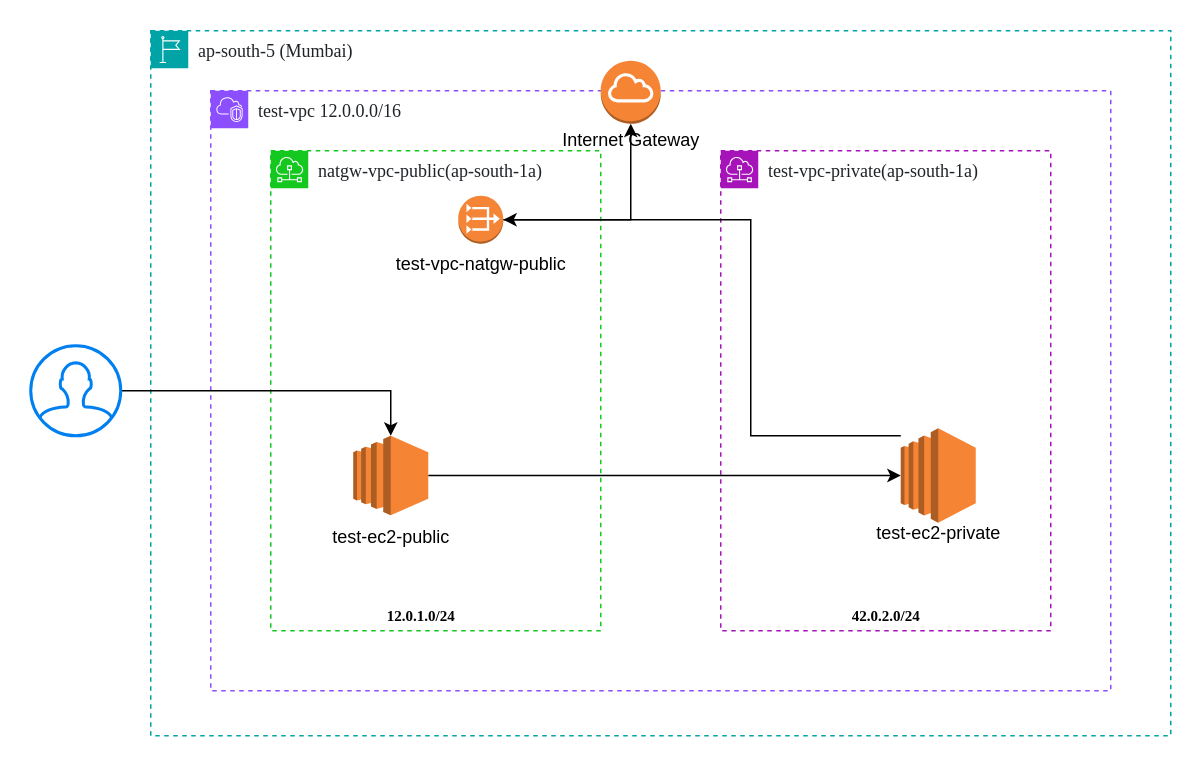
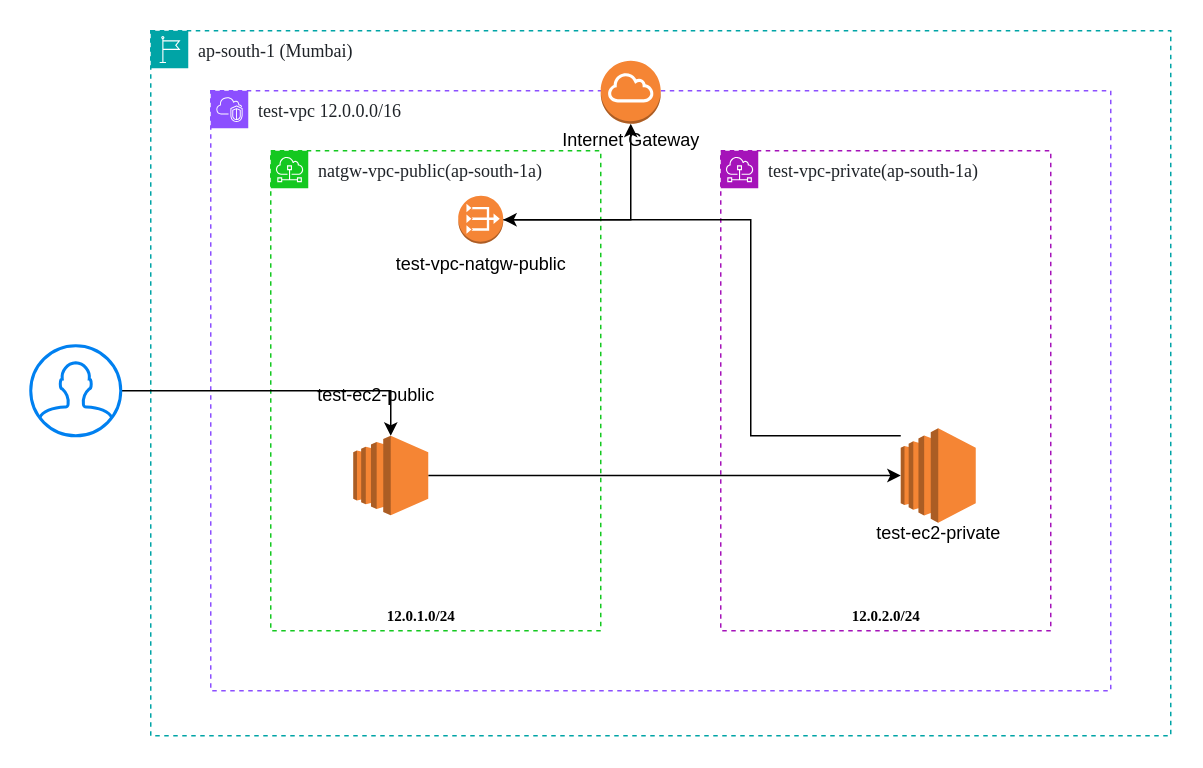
node "ap-south-5 (Mumbai)": label "ap-south-5 (Mumbai)" -> "ap-south-1 (Mumbai)"
node "test-ec2-public": moved (391, 538) -> (376, 395)
node "42.0.2.0/24": label "42.0.2.0/24" -> "12.0.2.0/24"
